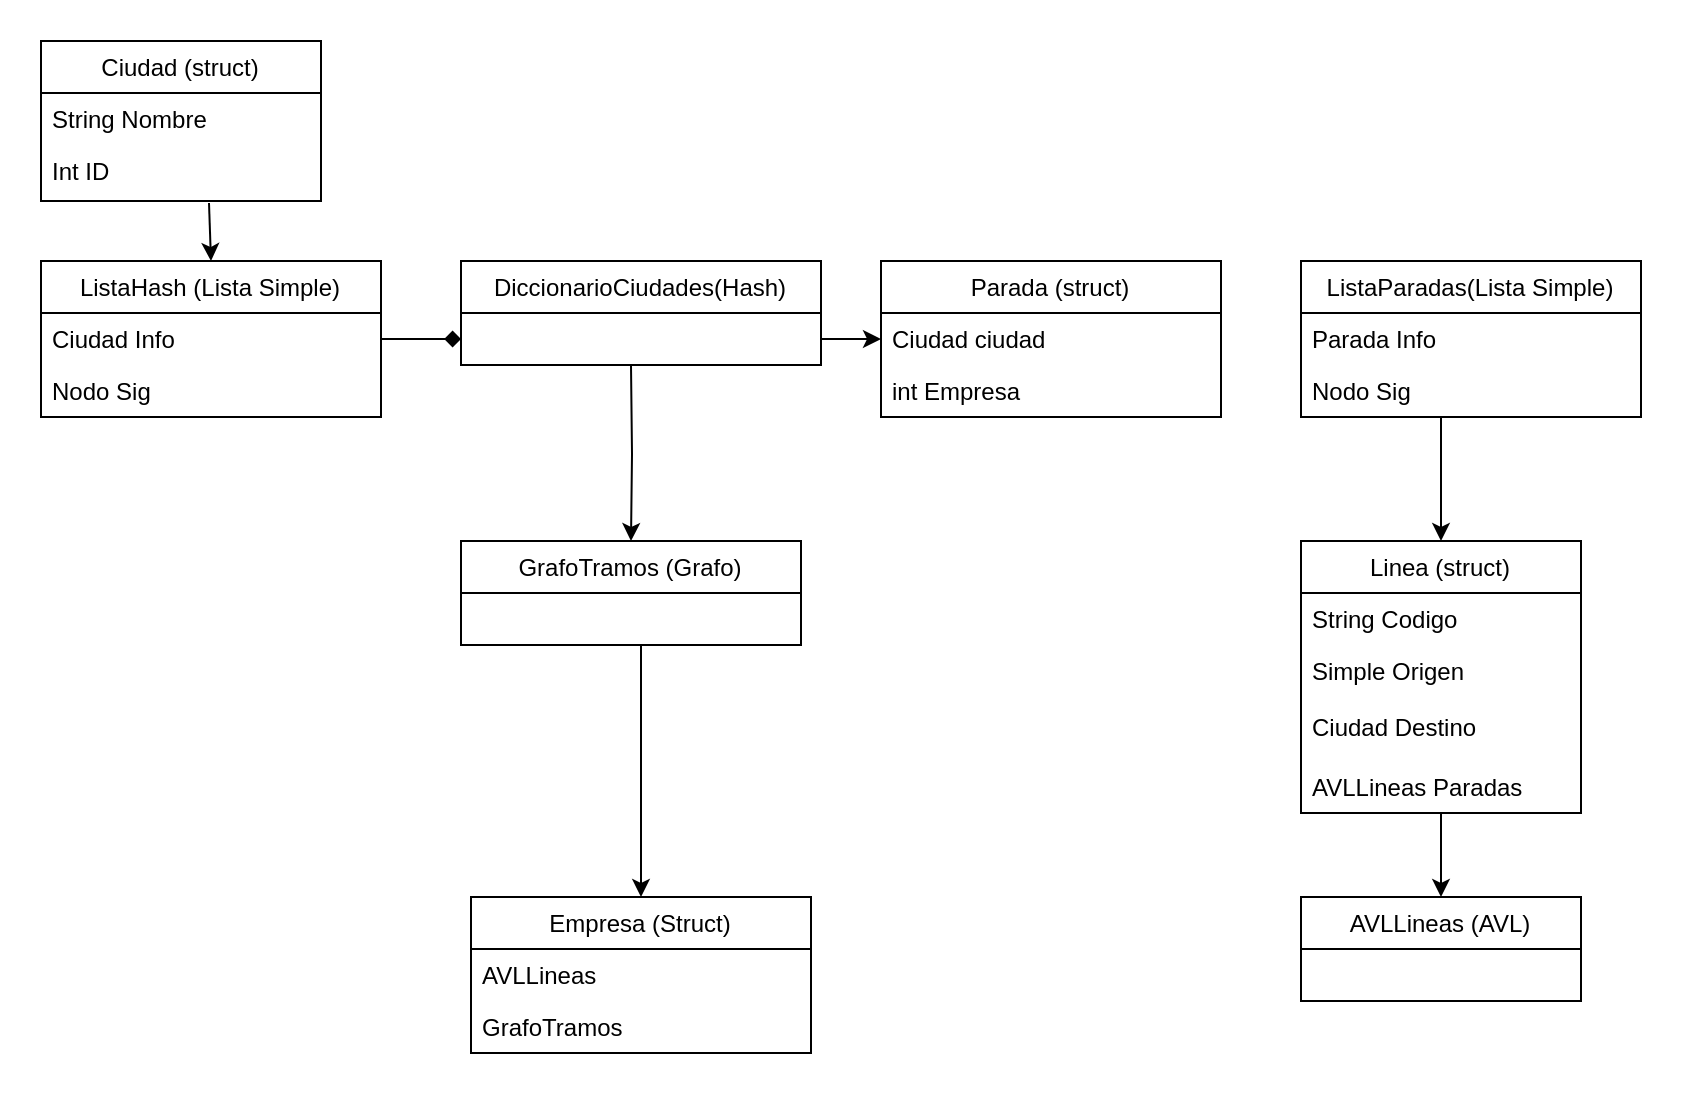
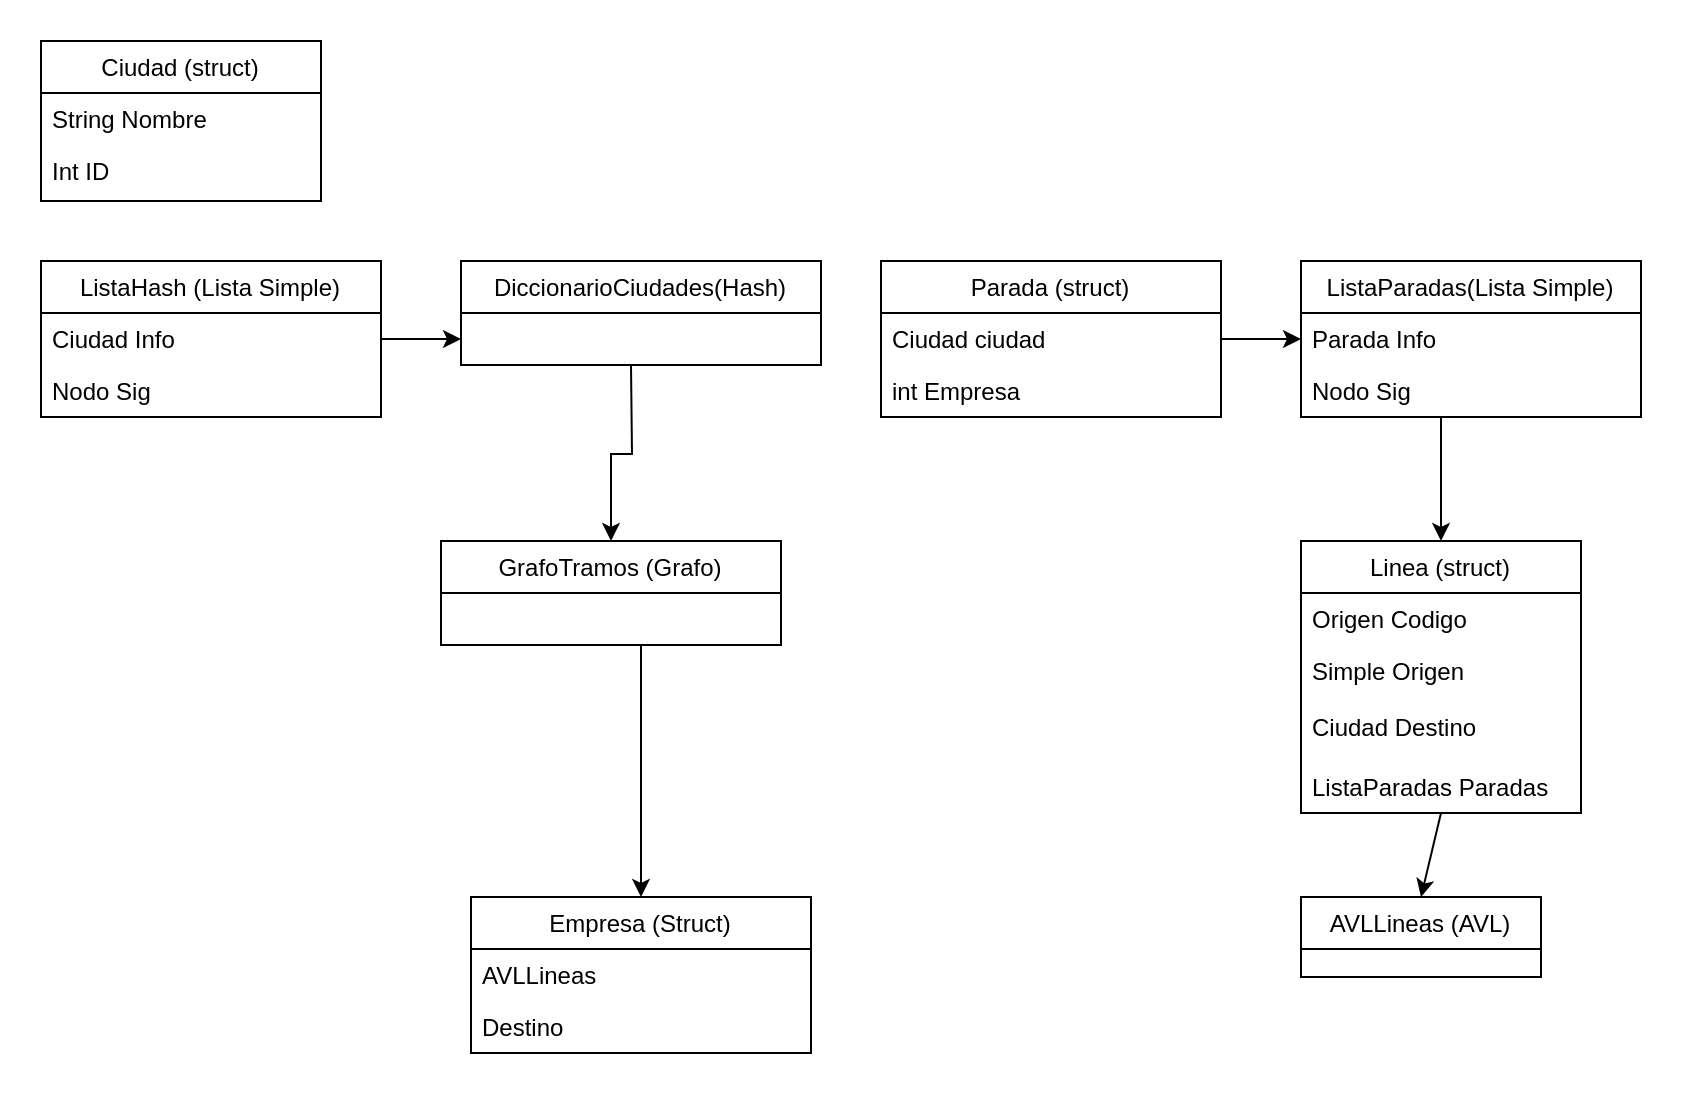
edge "Int ID" -> "ListaHash (Lista Simple)": removed
edge "Ciudad Info" -> "DiccionarioCiudades(Hash)": arrowhead diamond -> classic
edge "DiccionarioCiudades(Hash)" -> "Ciudad ciudad": removed
edge "Ciudad ciudad" -> "Parada Info": added
node "GrafoTramos (Grafo)": moved (631, 593) -> (611, 593)
node "String Codigo": label "String Codigo" -> "Origen Codigo"
node "AVLLineas Paradas": label "AVLLineas Paradas" -> "ListaParadas Paradas"
node "AVLLineas (AVL)": size 280x104 -> 240x80
node "GrafoTramos": label "GrafoTramos" -> "Destino"
